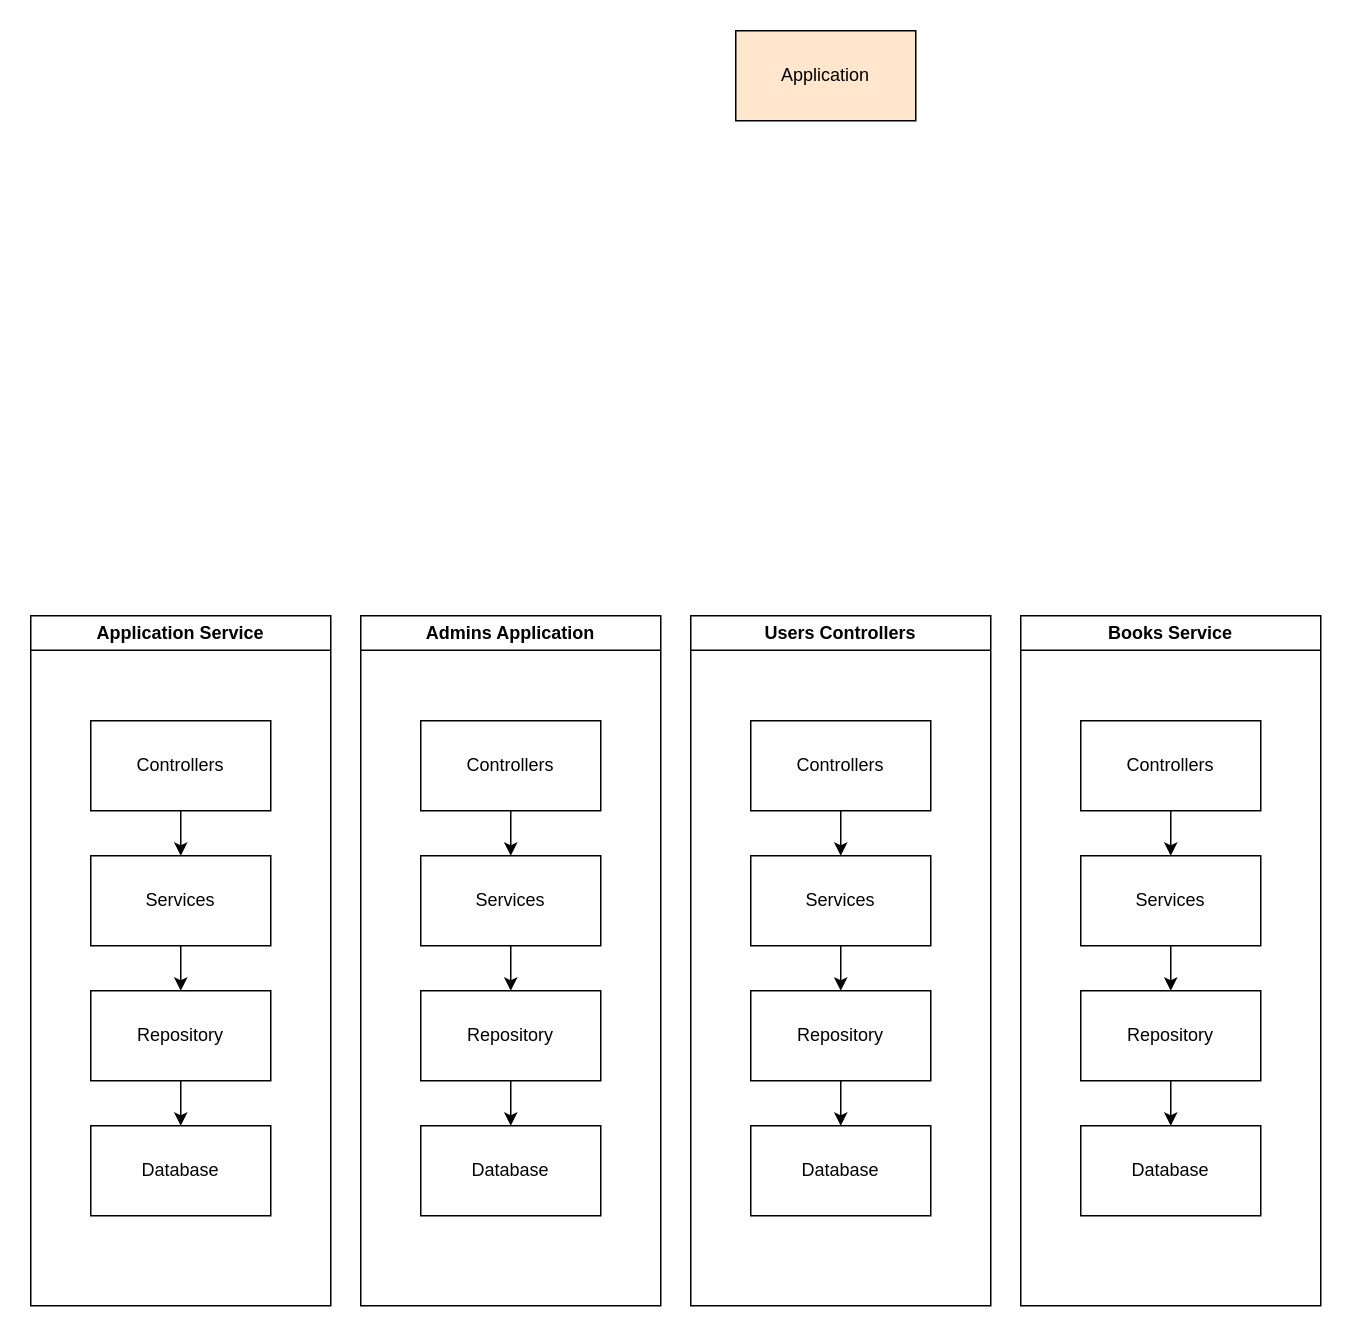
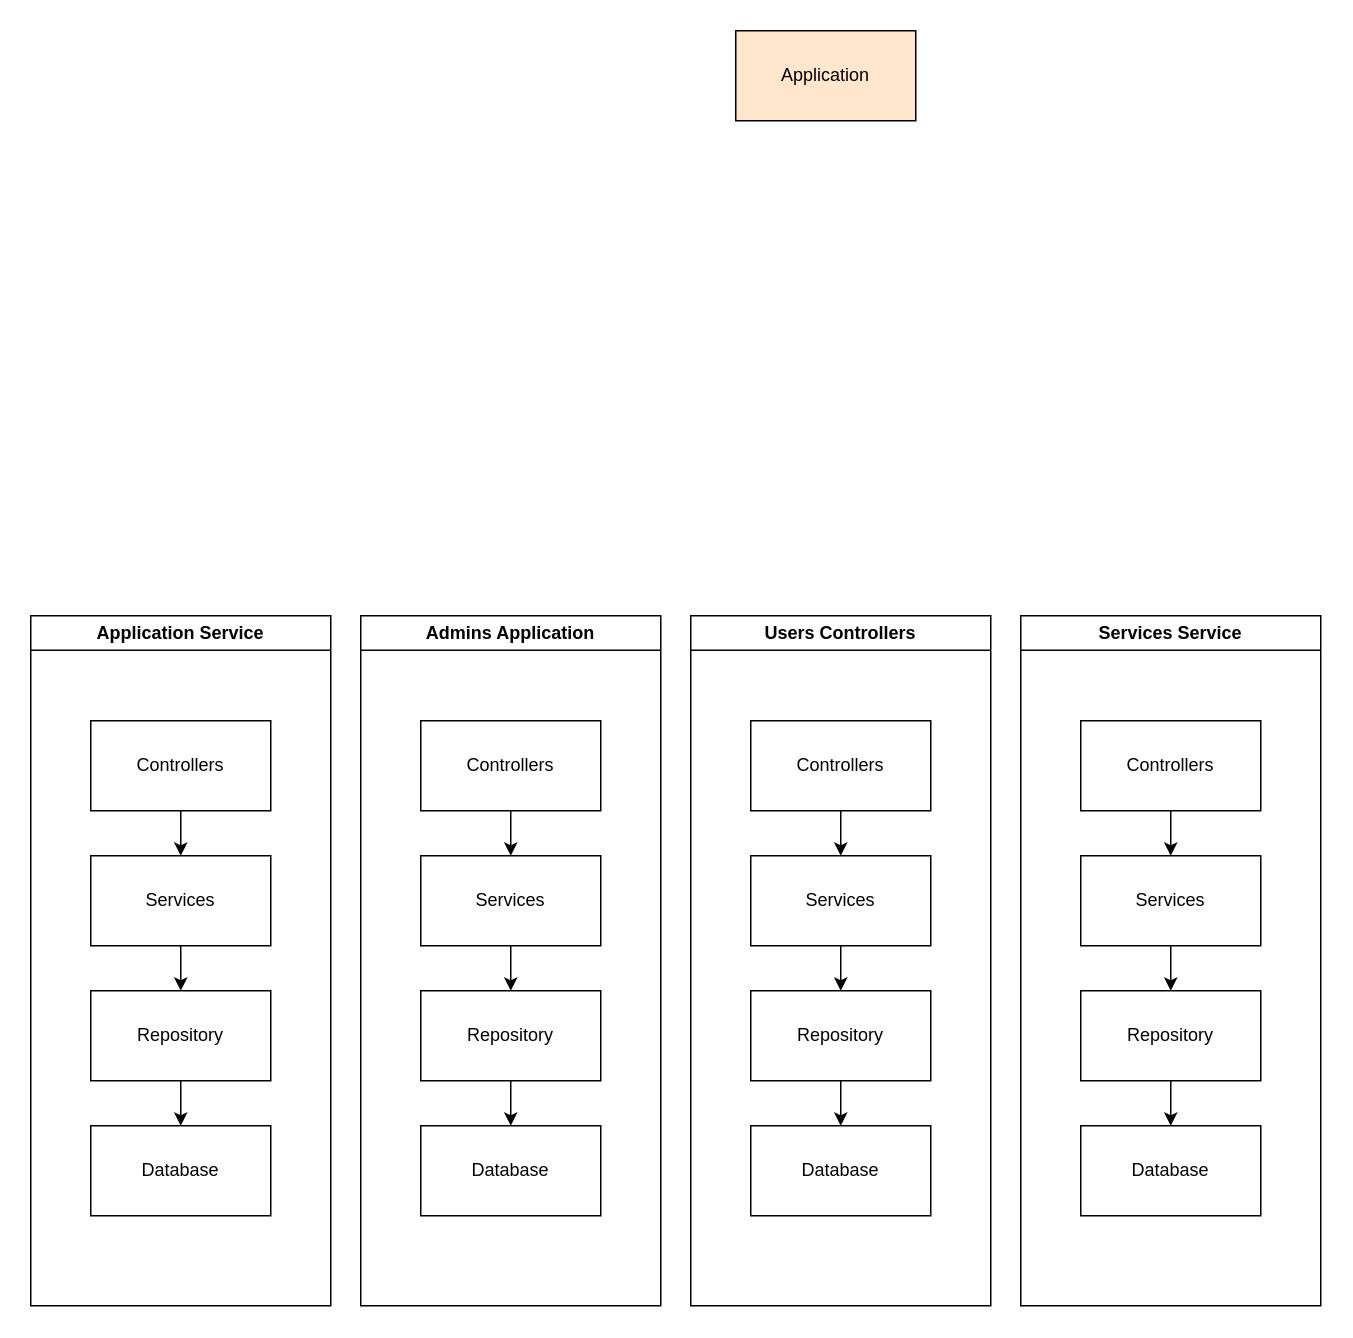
node "Books Service": label "Books Service" -> "Services Service"
